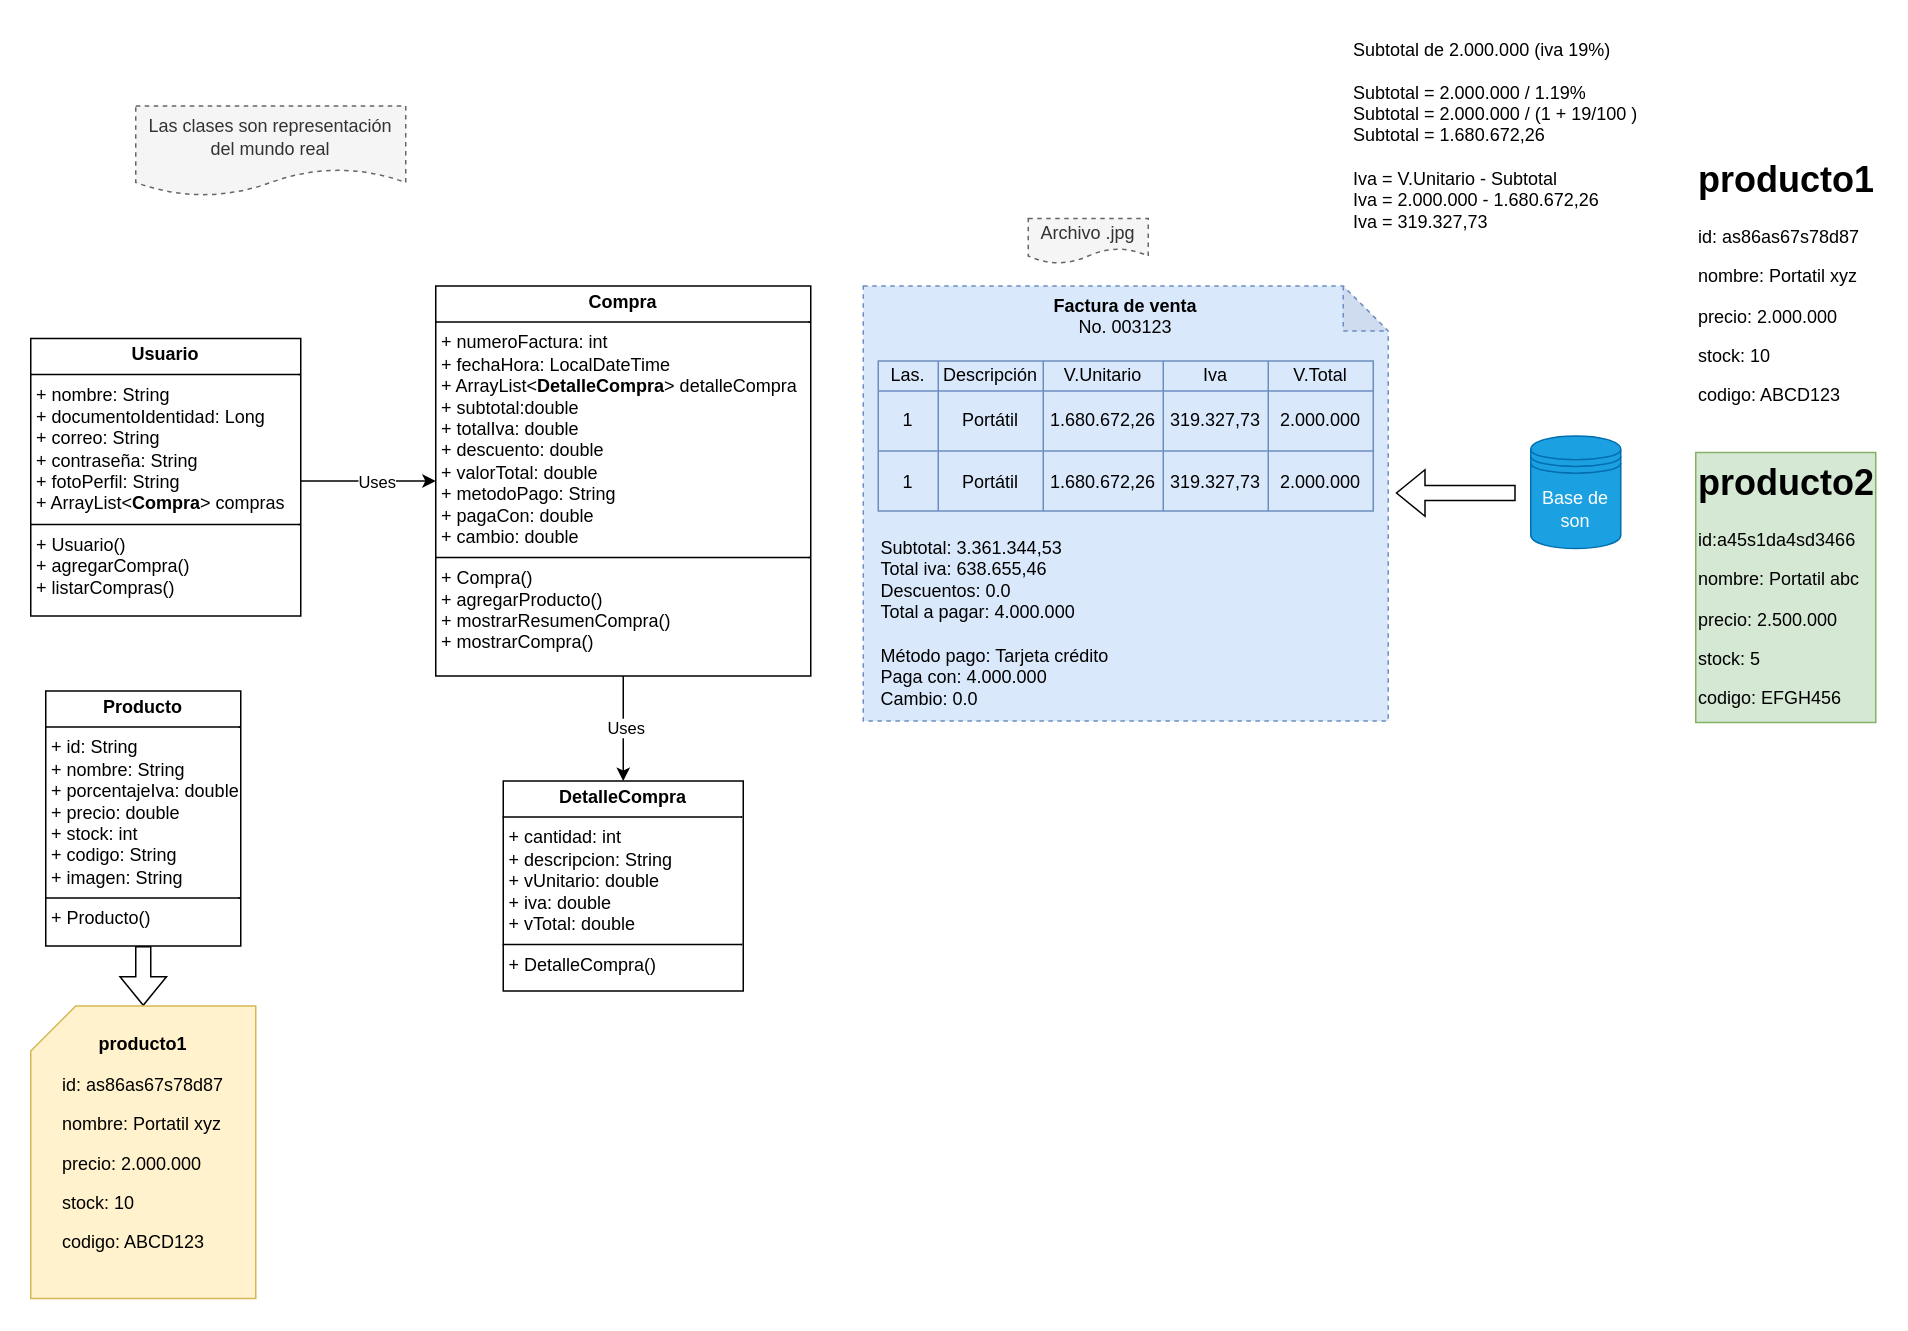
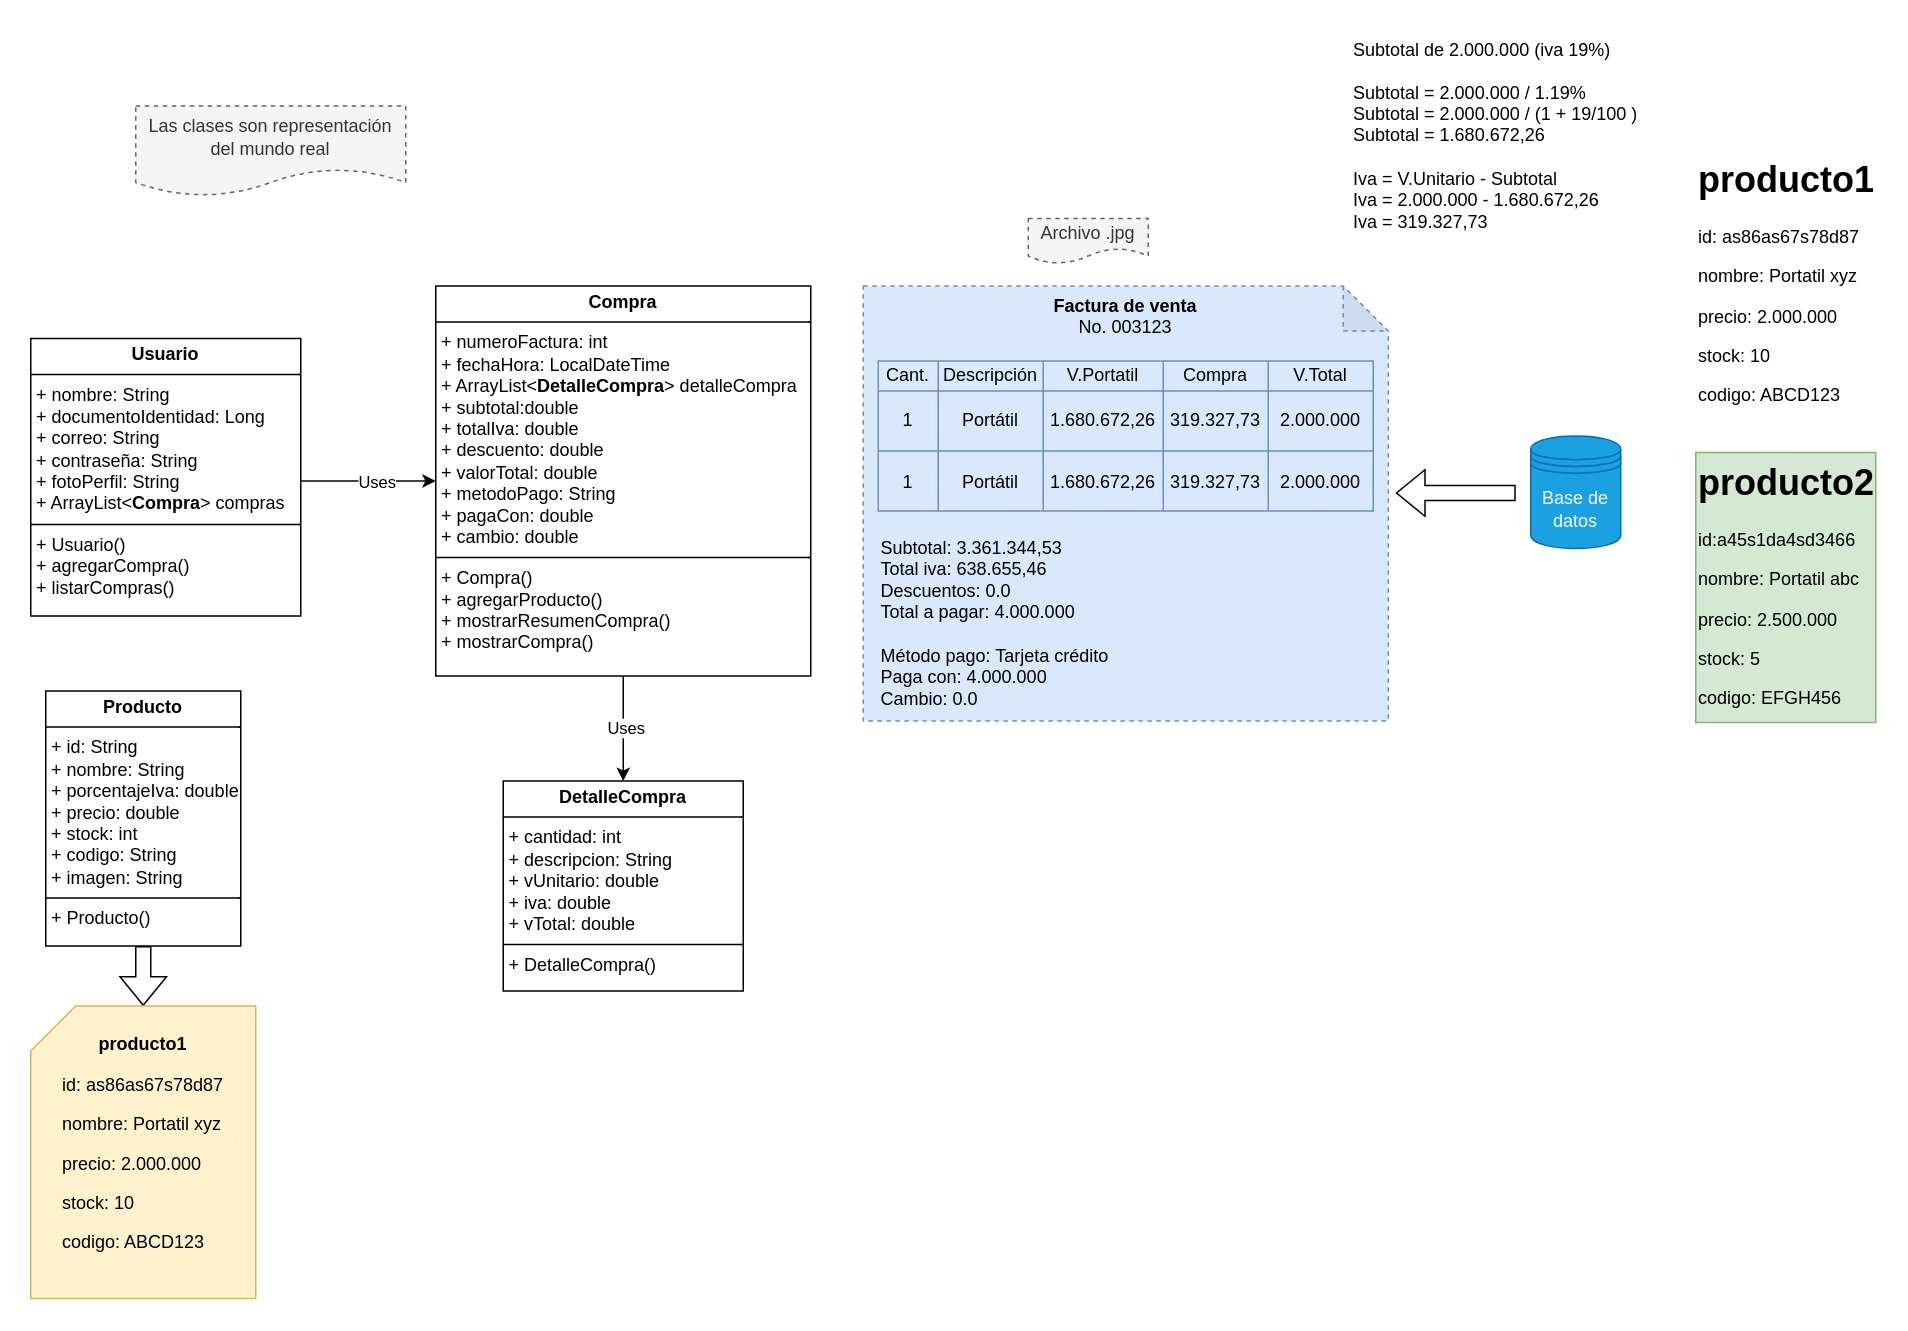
node "Las.": label "Las." -> "Cant."
node "V.Unitario": label "V.Unitario" -> "V.Portatil"
node "Iva": label "Iva" -> "Compra"
node "Base de son": label "Base de son" -> "Base de datos"
